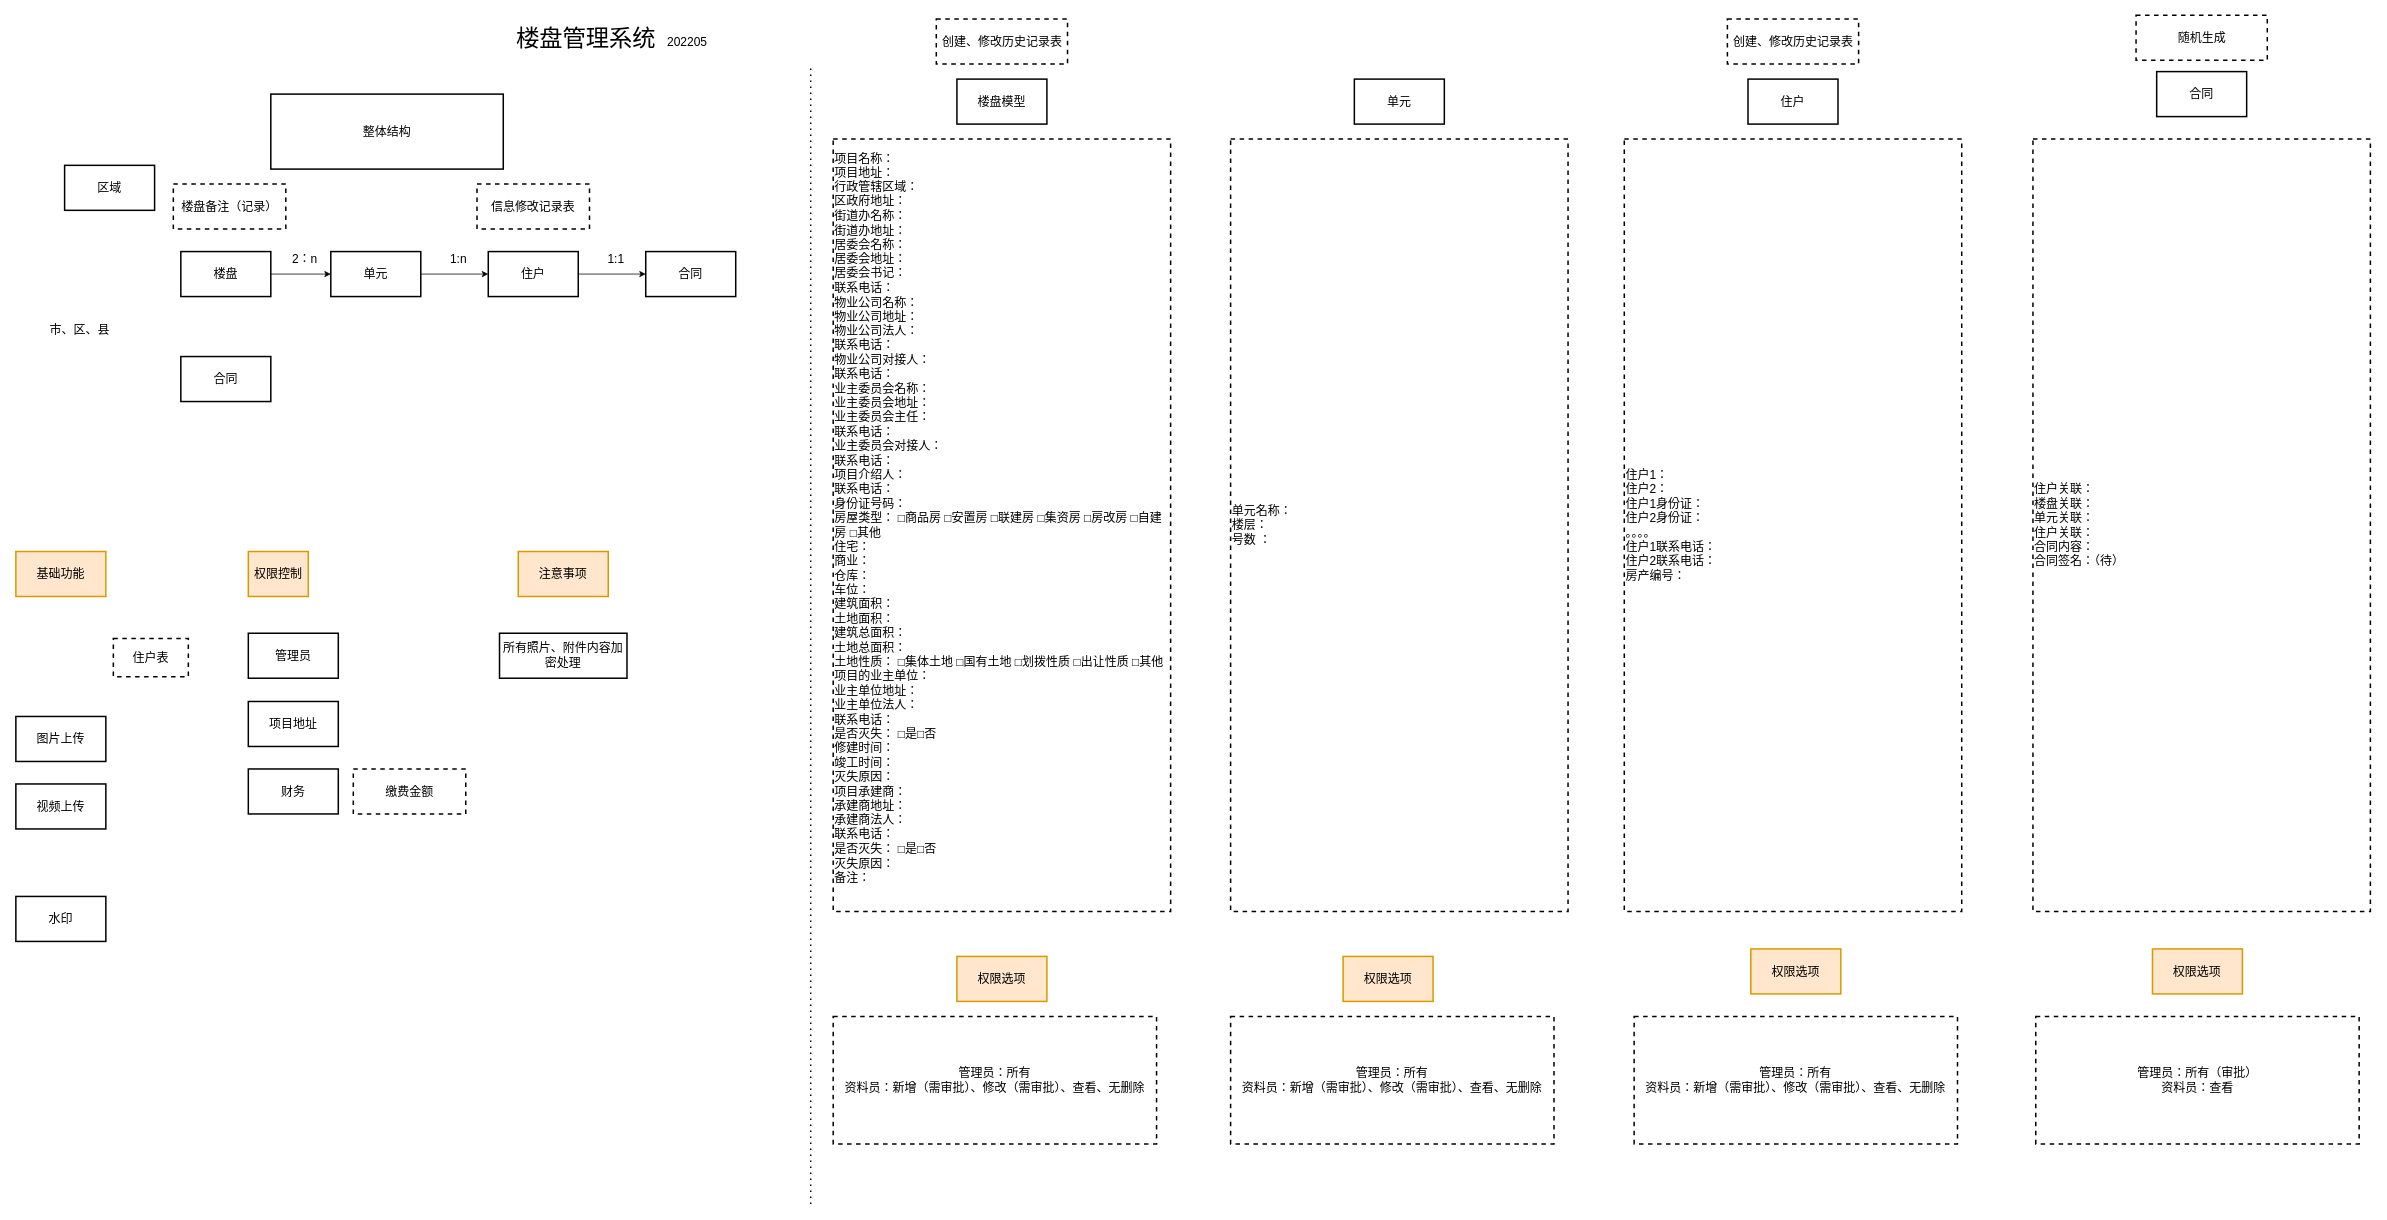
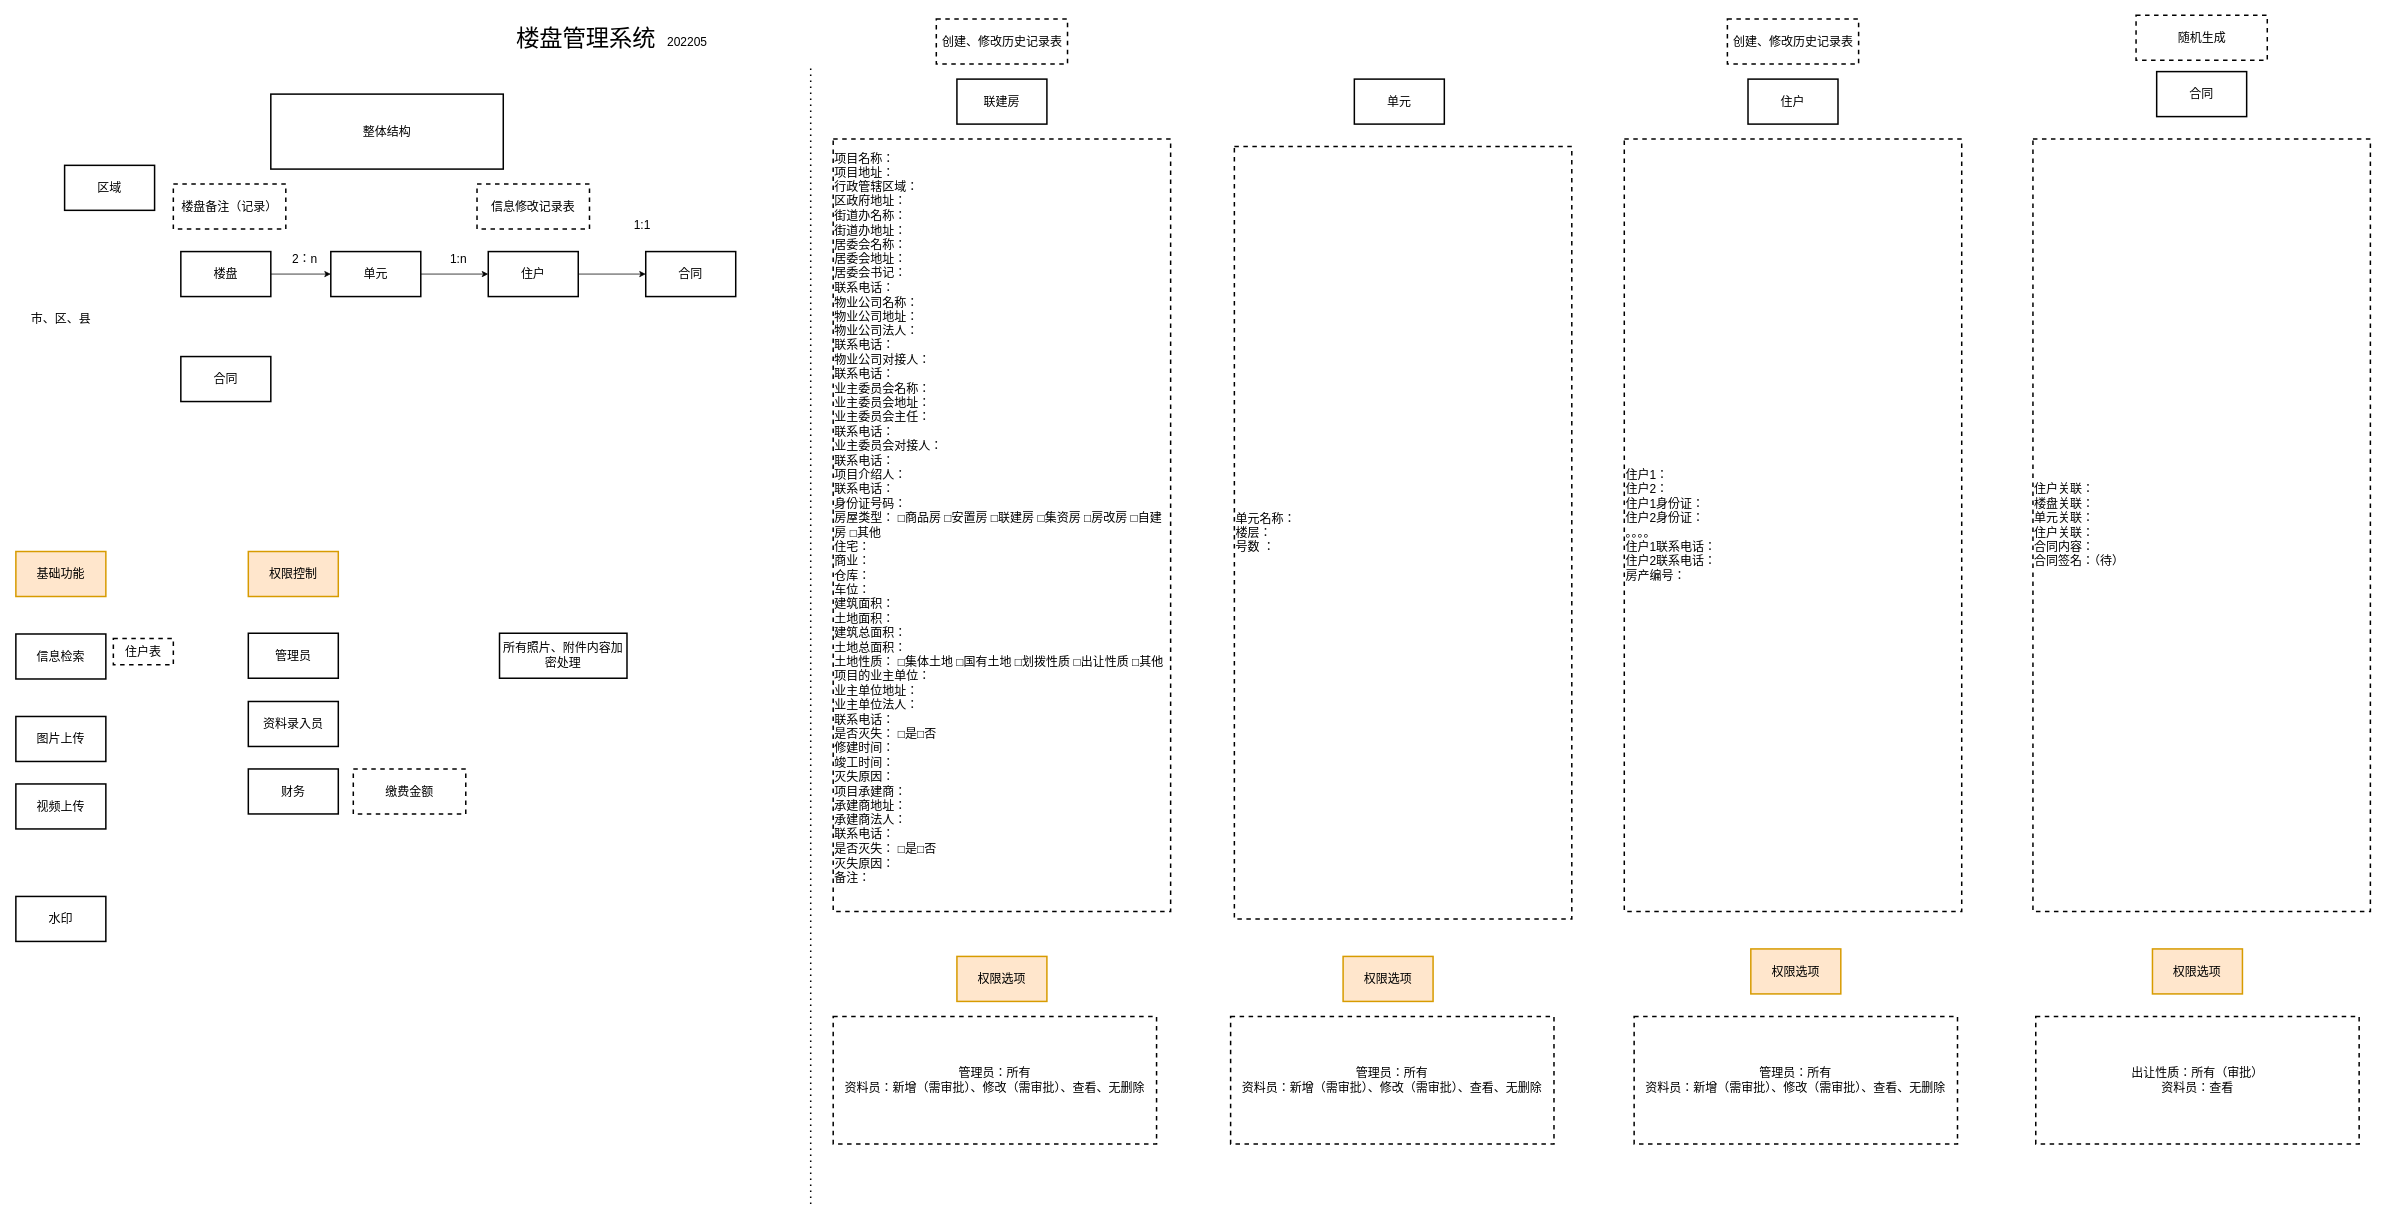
node "楼盘模型": label "楼盘模型" -> "联建房"
node "1:1": moved (615, 259) -> (642, 225)
node "市、区、县": moved (79, 330) -> (60, 319)
node "单元名称： 楼层： 号数 ：": moved (1399, 525) -> (1403, 533)
node "权限控制": size 60x45 -> 90x45
node "注意事项": removed
node "信息检索": added
node "住户表": size 75x38 -> 60x26
node "项目地址": label "项目地址" -> "资料录入员"
node "管理员：所有（审批） 资料员：查看": label "管理员：所有（审批） 资料员：查看" -> "出让性质：所有（审批） 资料员：查看"
